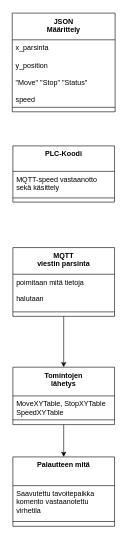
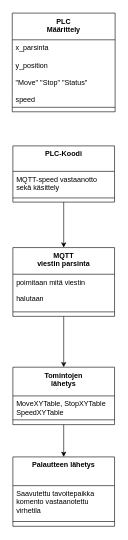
node "JSON Määrittely": label "JSON Määrittely" -> "PLC Määrittely"
edge "PLC-Koodi" -> "MQTT viestin parsinta": added
node "poimitaan mitä tietoja halutaan": label "poimitaan mitä tietoja halutaan" -> "poimitaan mitä viestin halutaan"
node "Palautteen mitä": label "Palautteen mitä" -> "Palautteen lähetys"
